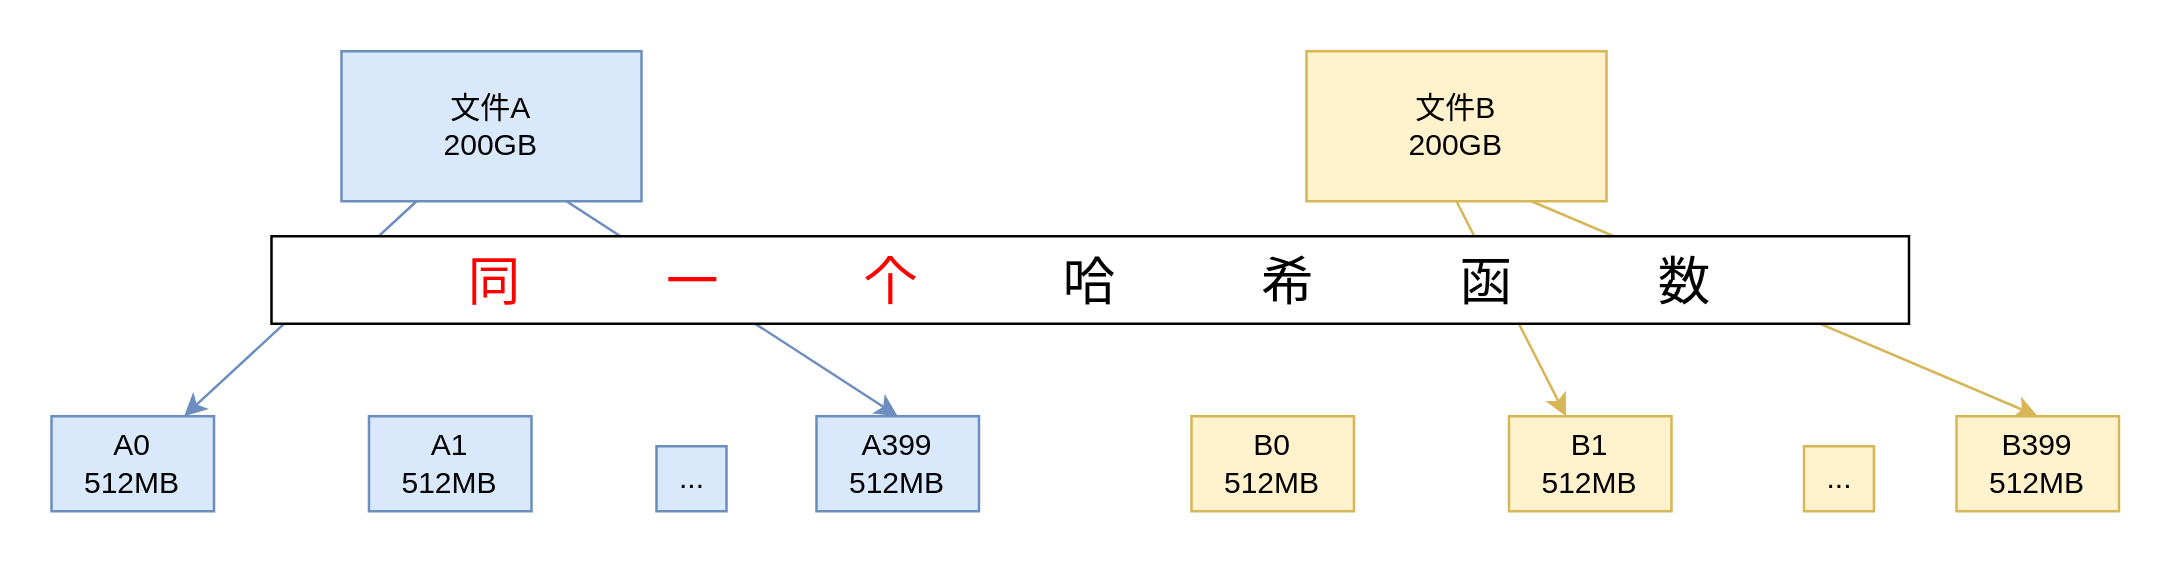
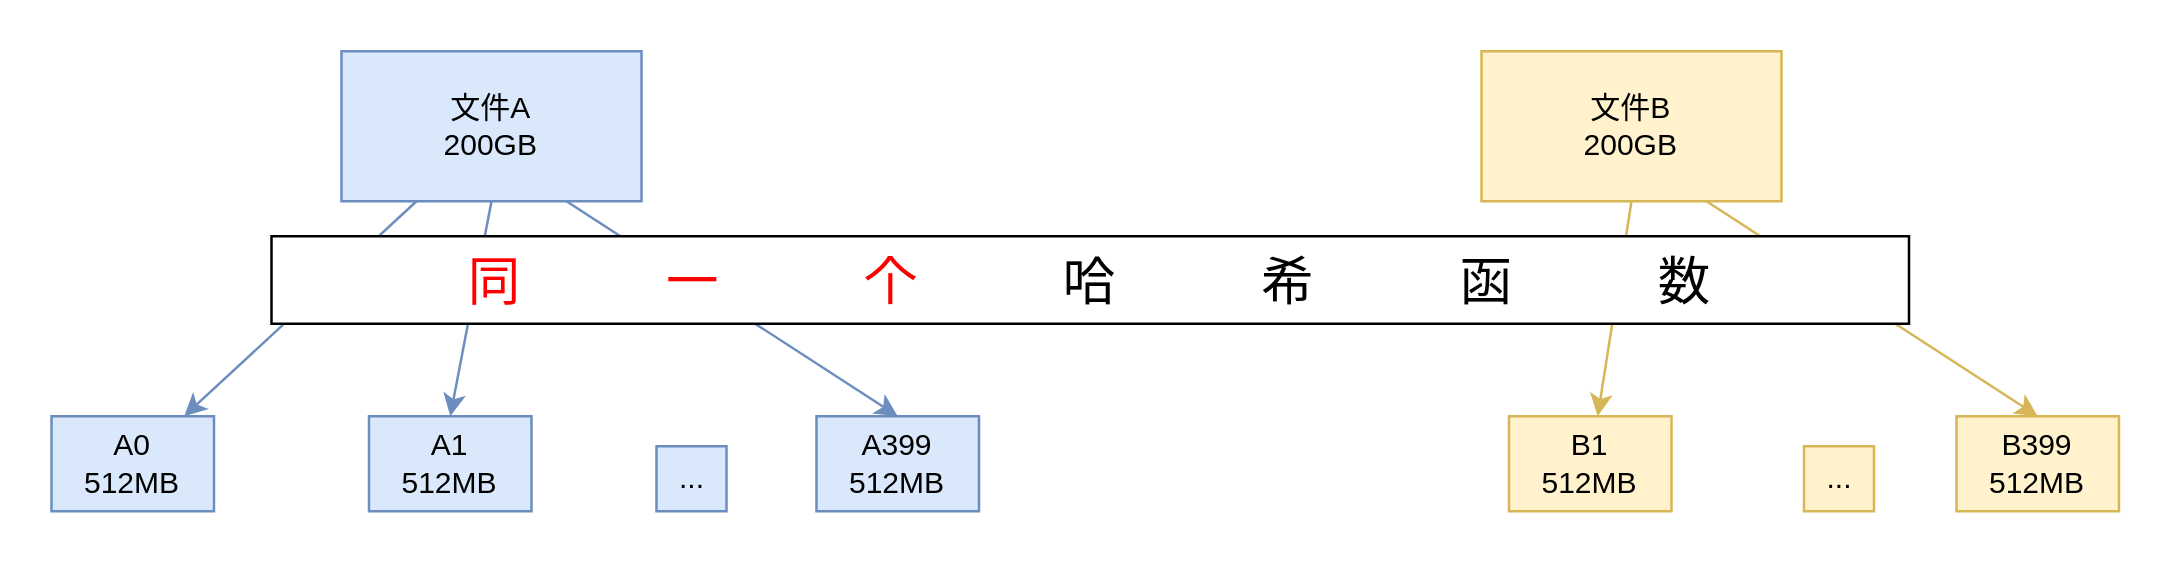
node "文件B 200GB": moved (1456, 126) -> (1631, 126)
edge "文件A 200GB" -> "A1 512MB": added
node "B0 512MB": removed
